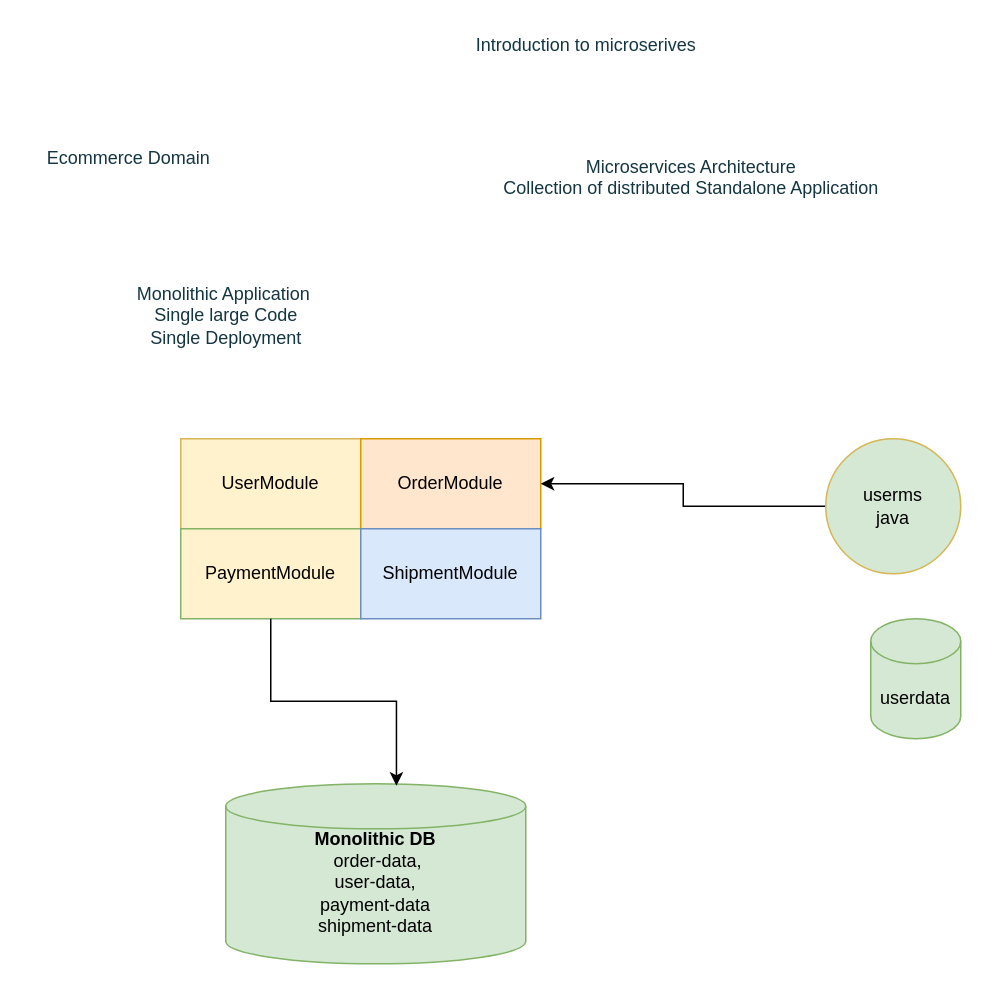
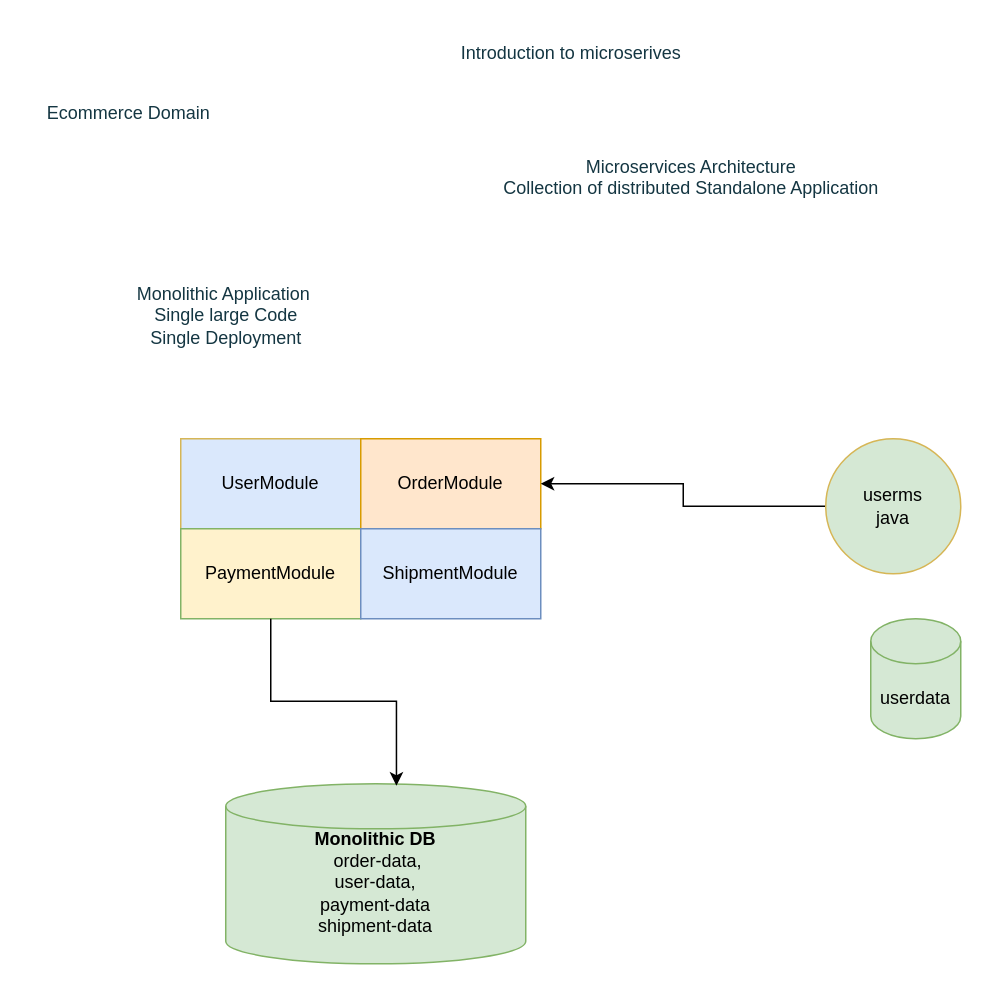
node "Introduction to microserives": moved (586, 46) -> (571, 53)
node "Ecommerce Domain": moved (128, 169) -> (128, 124)
node "UserModule": fillcolor #fff2cc -> #dae8fc
